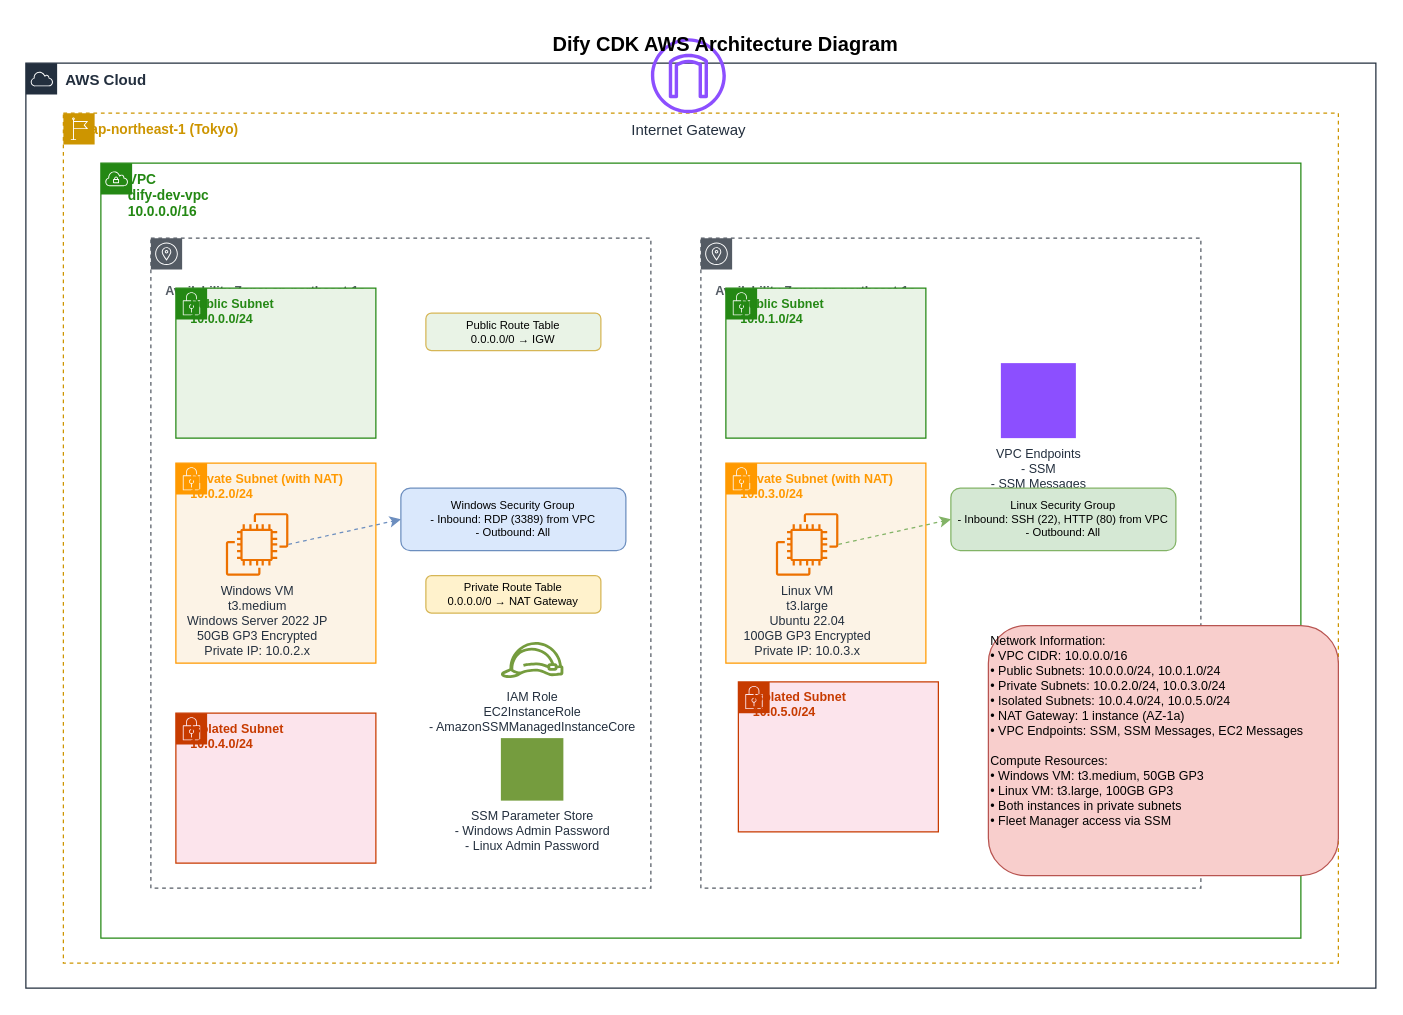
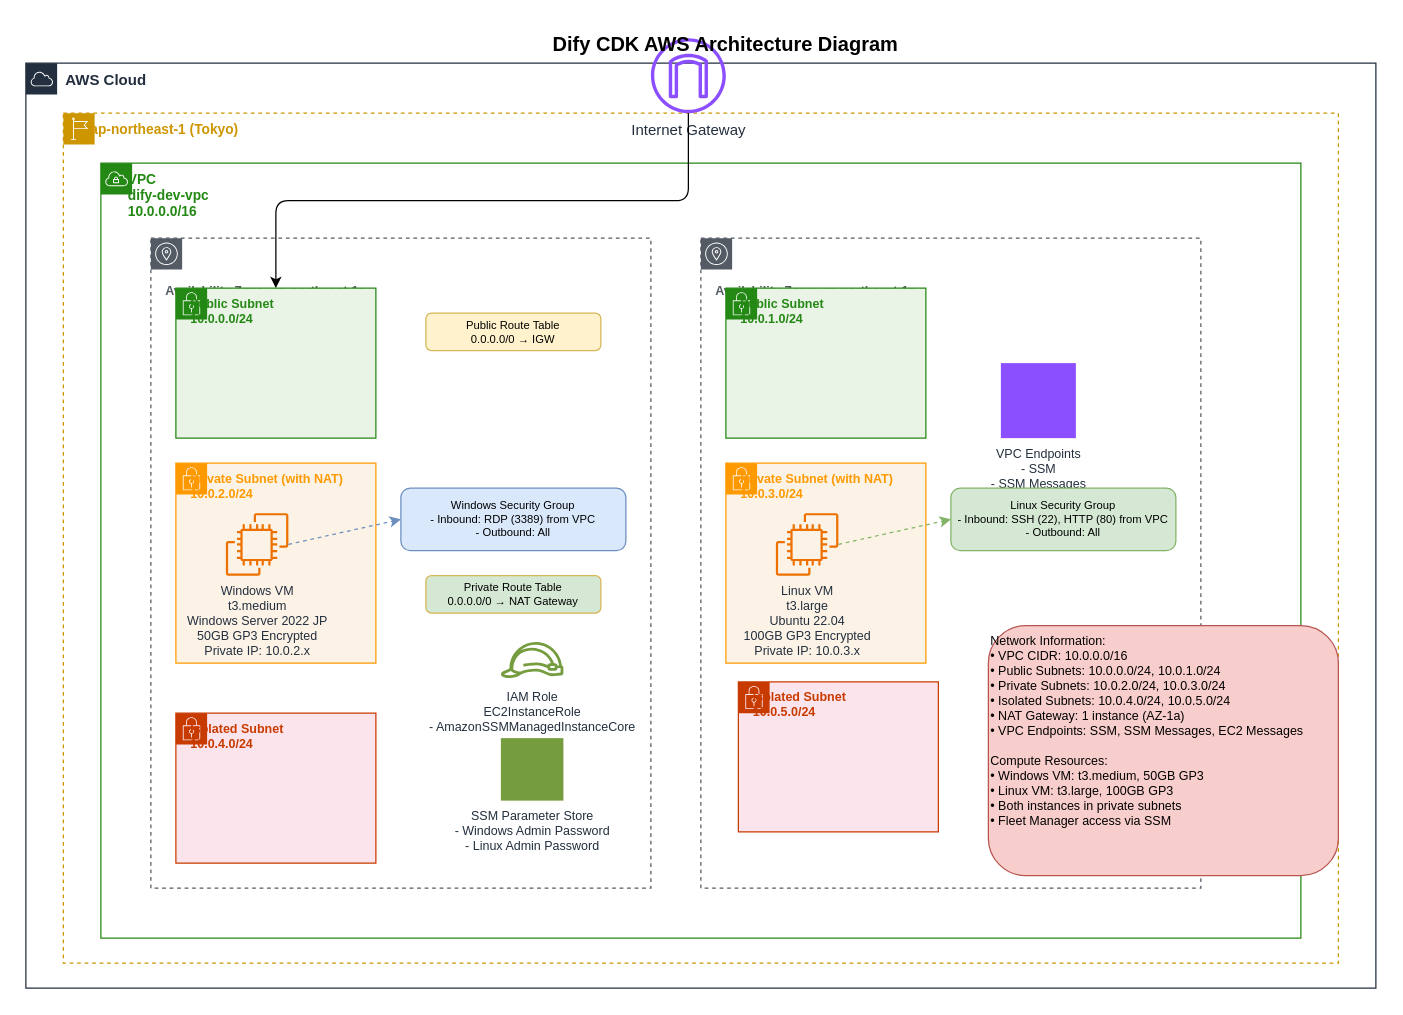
edge "Internet Gateway" -> "Public Subnet 10.0.0.0/24": added
node "Public Route Table 0.0.0.0/0 → IGW": fillcolor #e9f3e6 -> #fff2cc
node "Private Route Table 0.0.0.0/0 → NAT Gateway": fillcolor #fff2cc -> #d5e8d4
